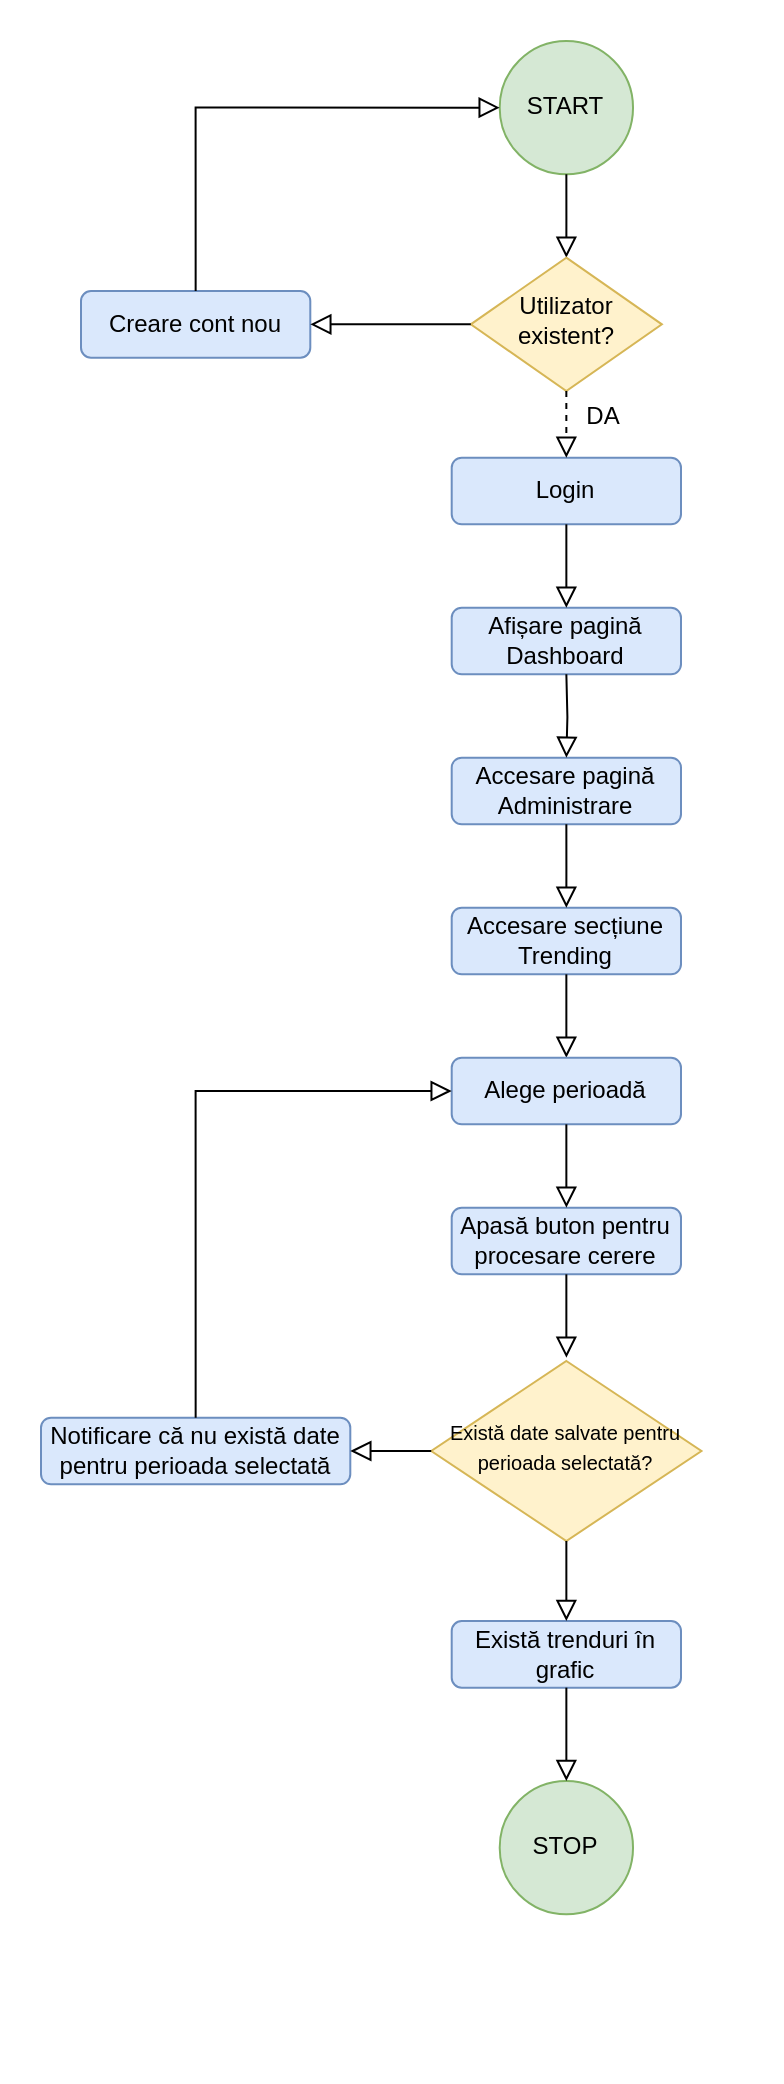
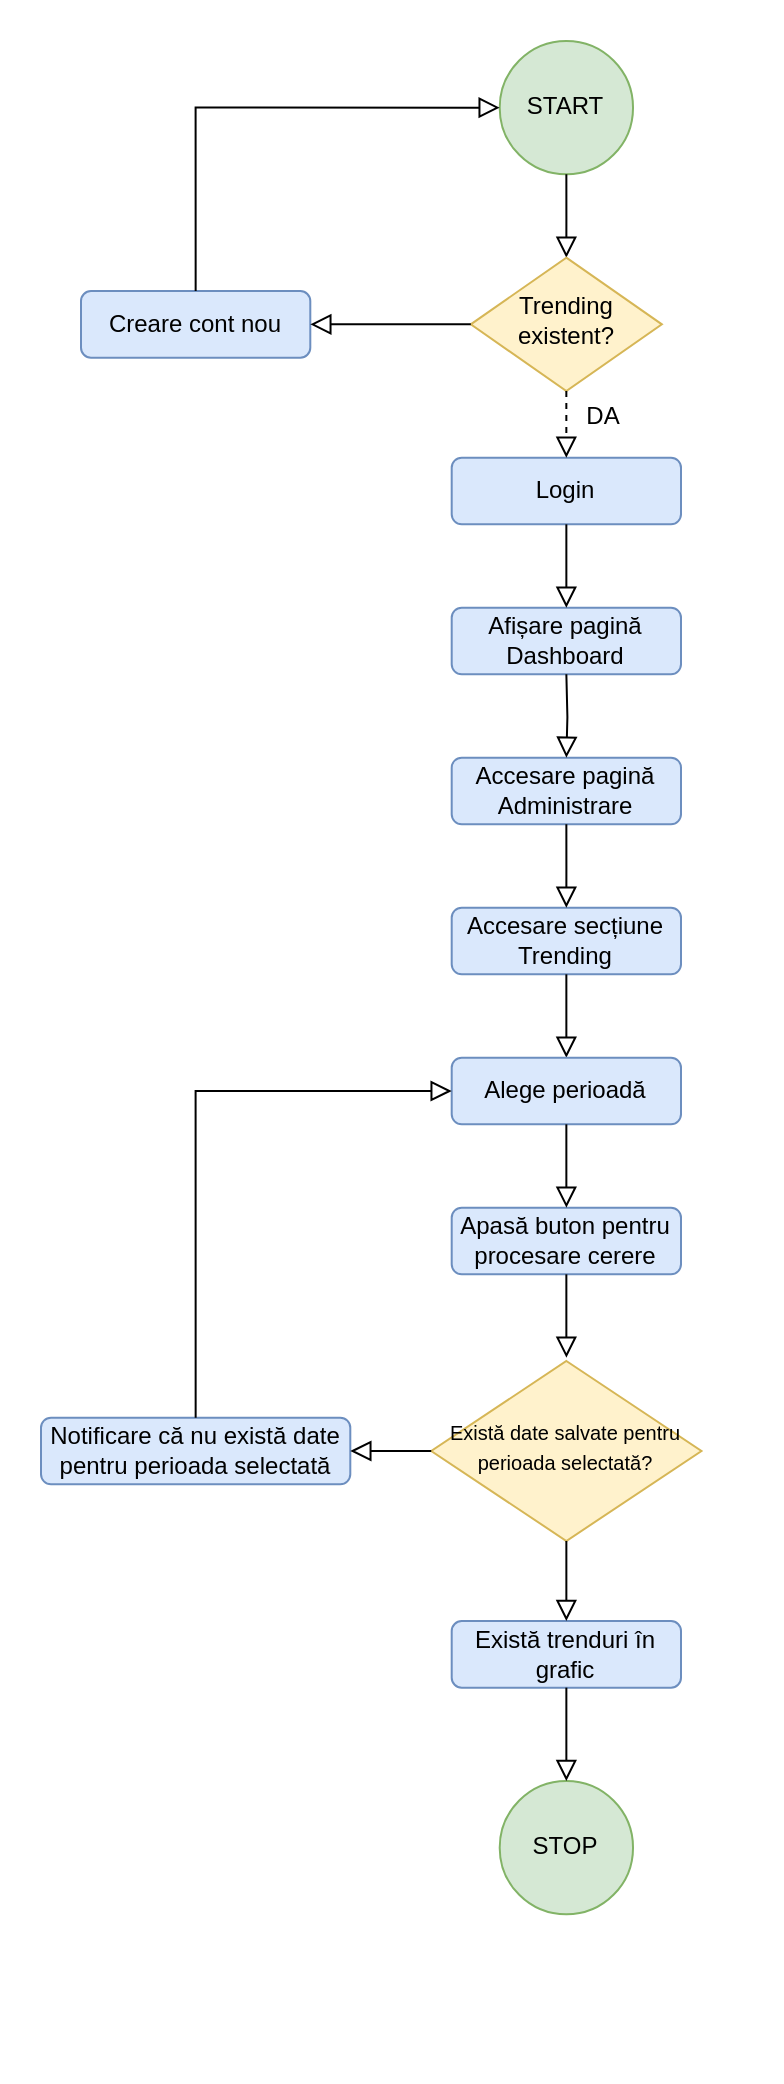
node "Utilizator existent?": label "Utilizator existent?" -> "Trending existent?"
